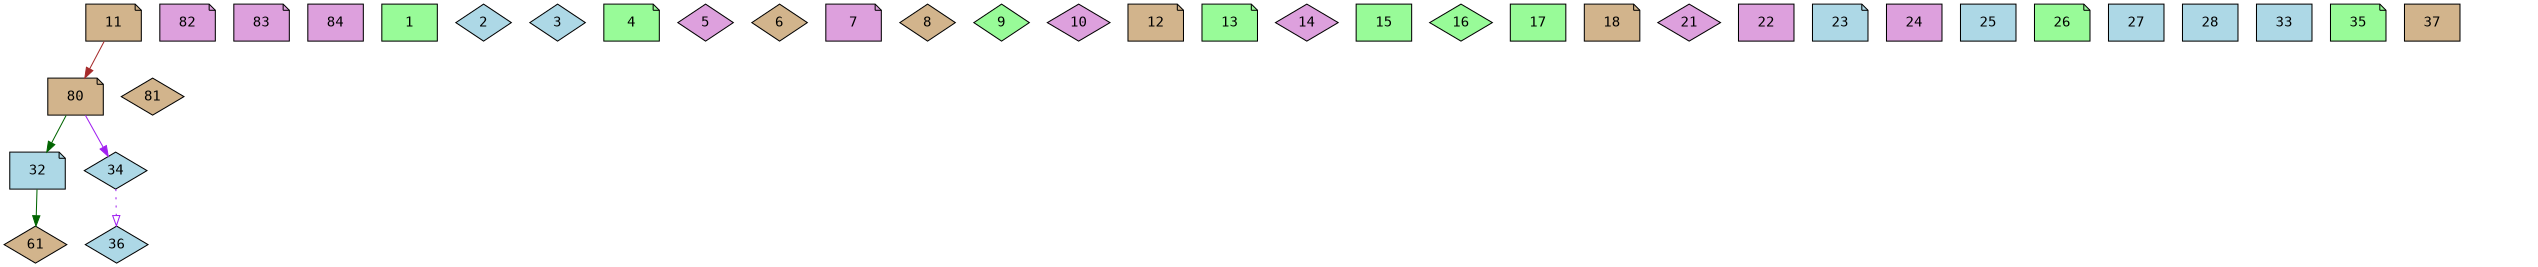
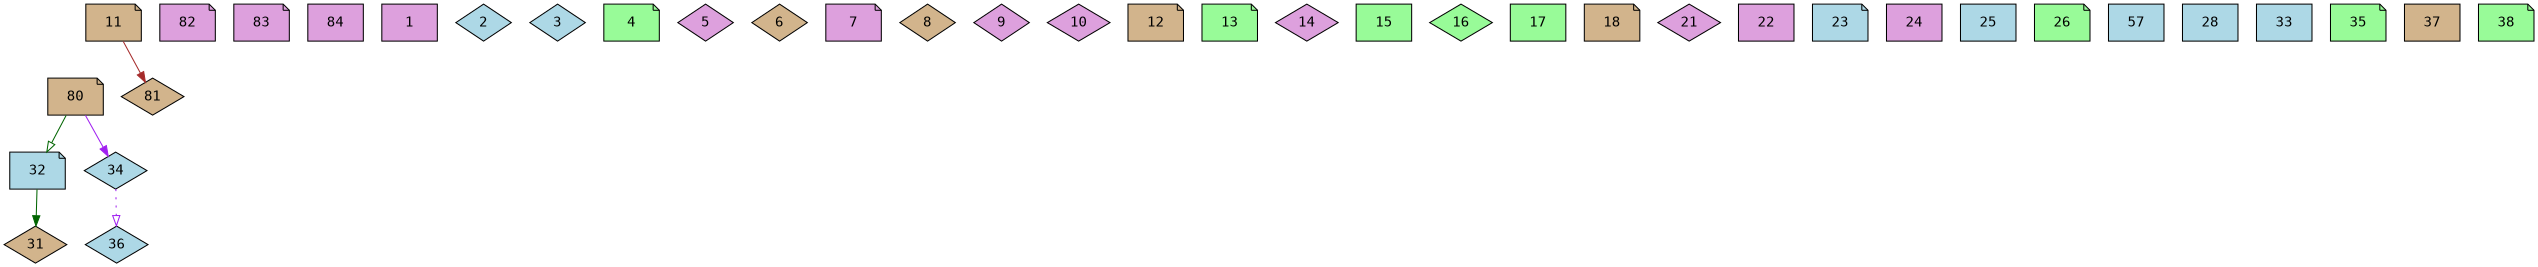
node "1": fillcolor palegreen -> plum
node "9": fillcolor palegreen -> plum
node "27": label "27" -> "57"
node "38": added
edge "11" -> "80": now "11" -> "81"
edge "80" -> "32": arrowhead normal -> onormal
node "61": label "61" -> "31"
